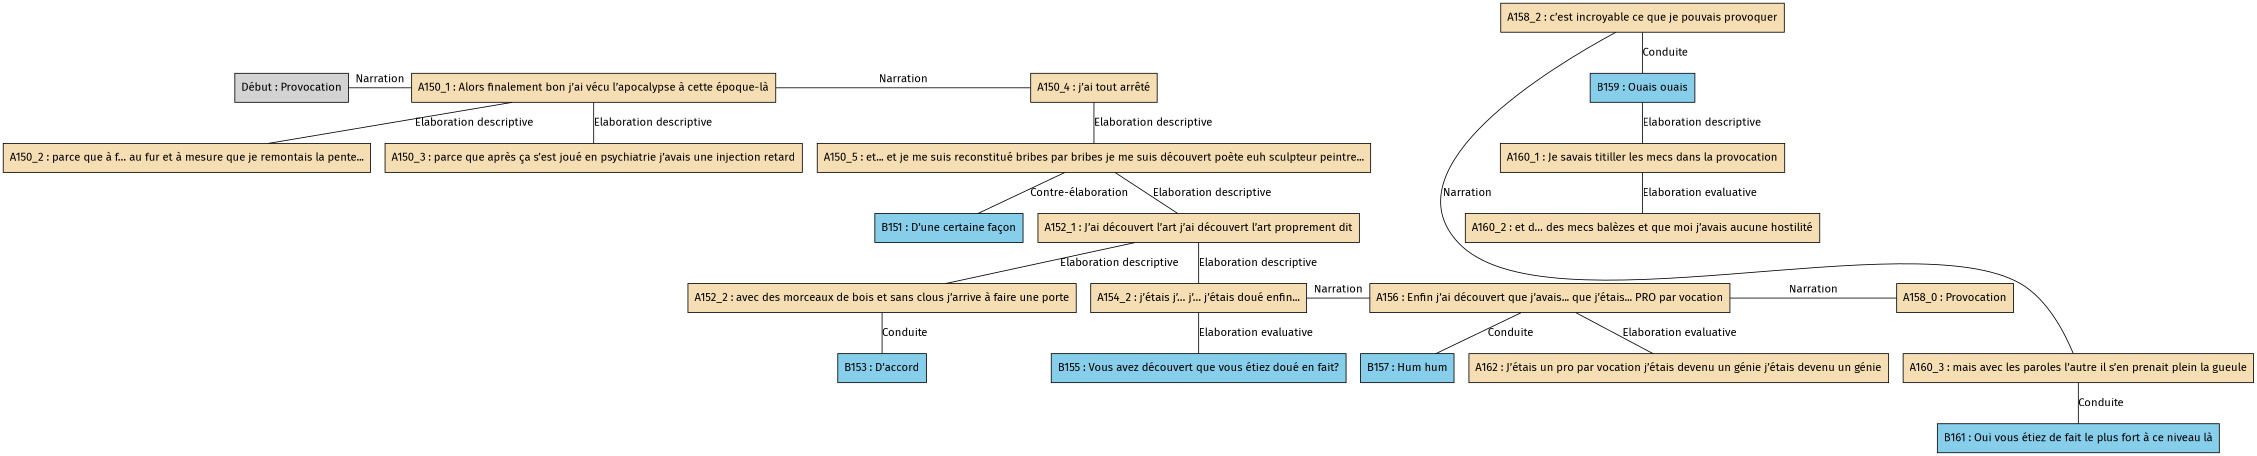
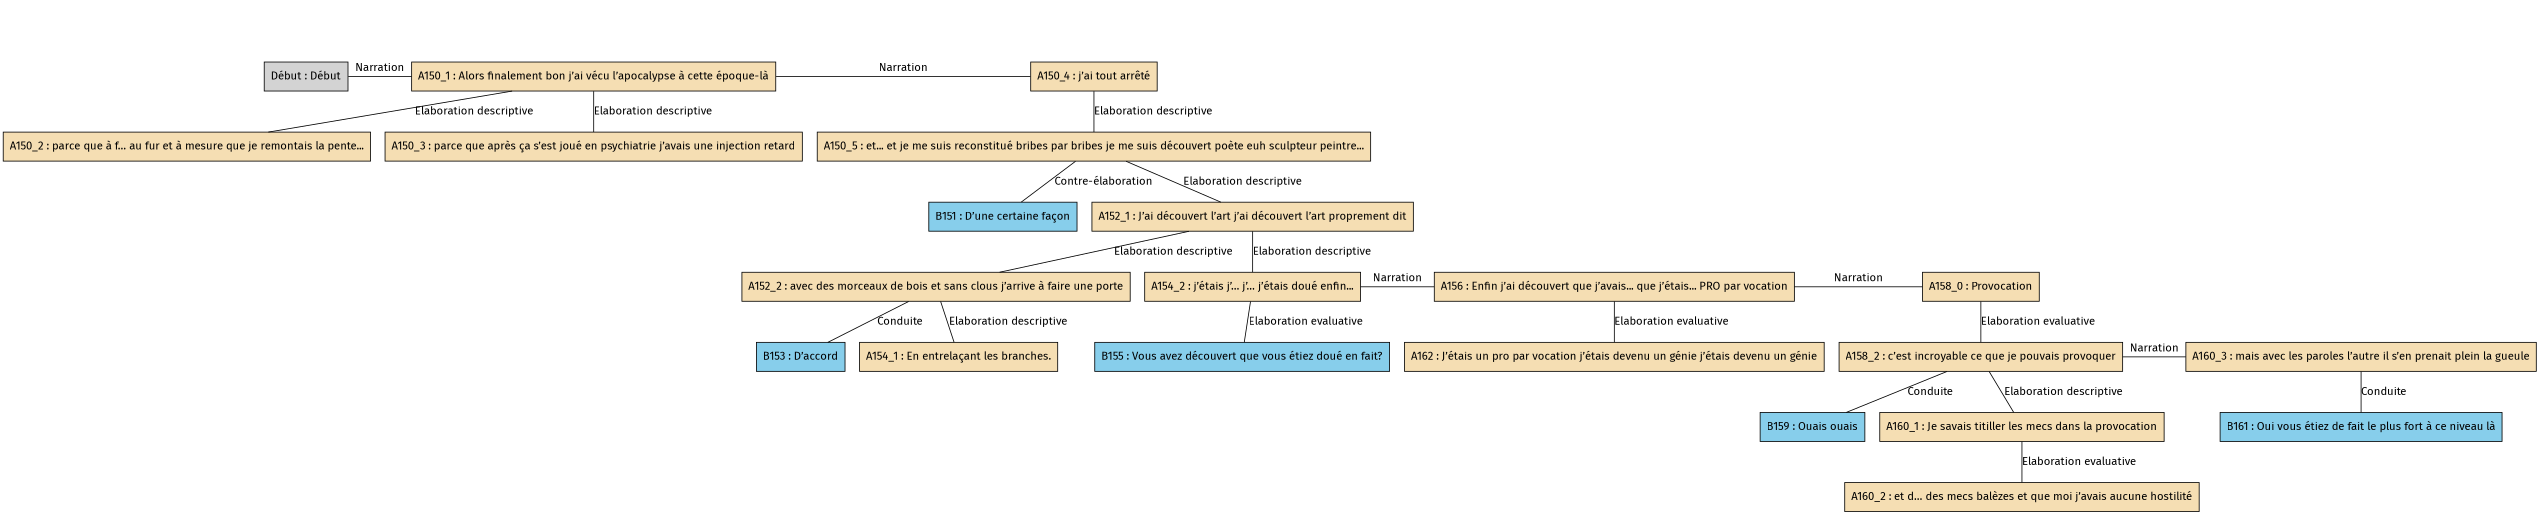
node "Début : Provocation": label "Début : Provocation" -> "Début : Début"
edge "B159 : Ouais ouais" -- "A160_1 : Je savais titiller les mecs dans la provocation": now "A158_2 : c’est incroyable ce que je pouvais provoquer" -- "A160_1 : Je savais titiller les mecs dans la provocation"
edge "A158_0 : Provocation" -- "A158_2 : c’est incroyable ce que je pouvais provoquer": added, label "Elaboration evaluative"
node "A154_1 : En entrelaçant les branches.": added
node "B157 : Hum hum": removed
